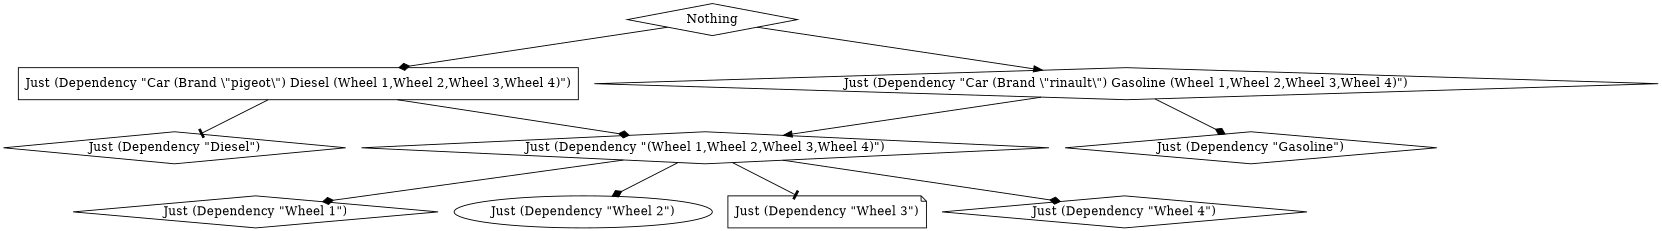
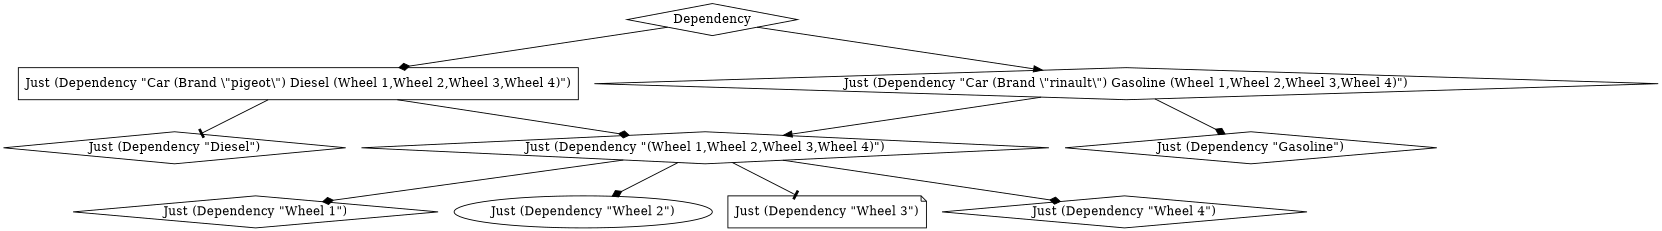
node "Nothing": label "Nothing" -> "Dependency"
